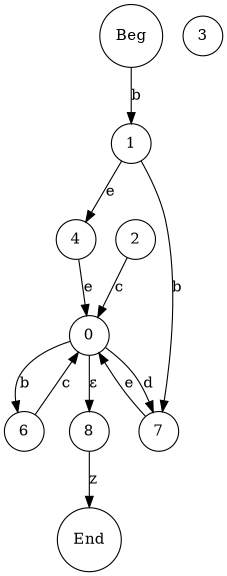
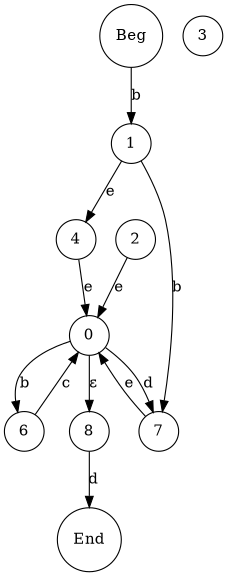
edge "2" -> "0": label "c" -> "e"
edge "8" -> "End": label "z" -> "d"
